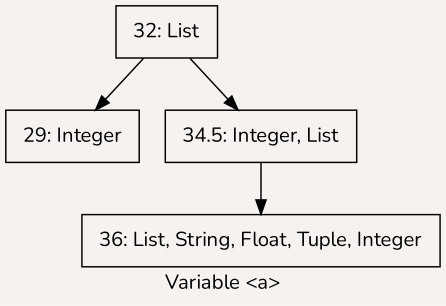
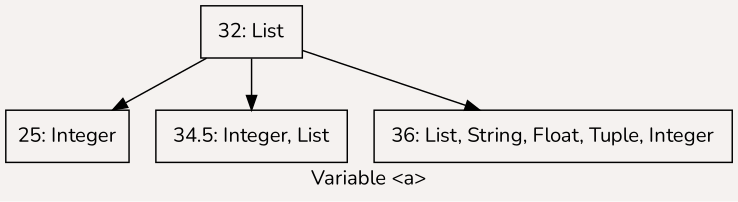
node "29: Integer": label "29: Integer" -> "25: Integer"
edge "34.5: Integer, List" -> "36: List, String, Float, Tuple, Integer": now "32: List" -> "36: List, String, Float, Tuple, Integer"
